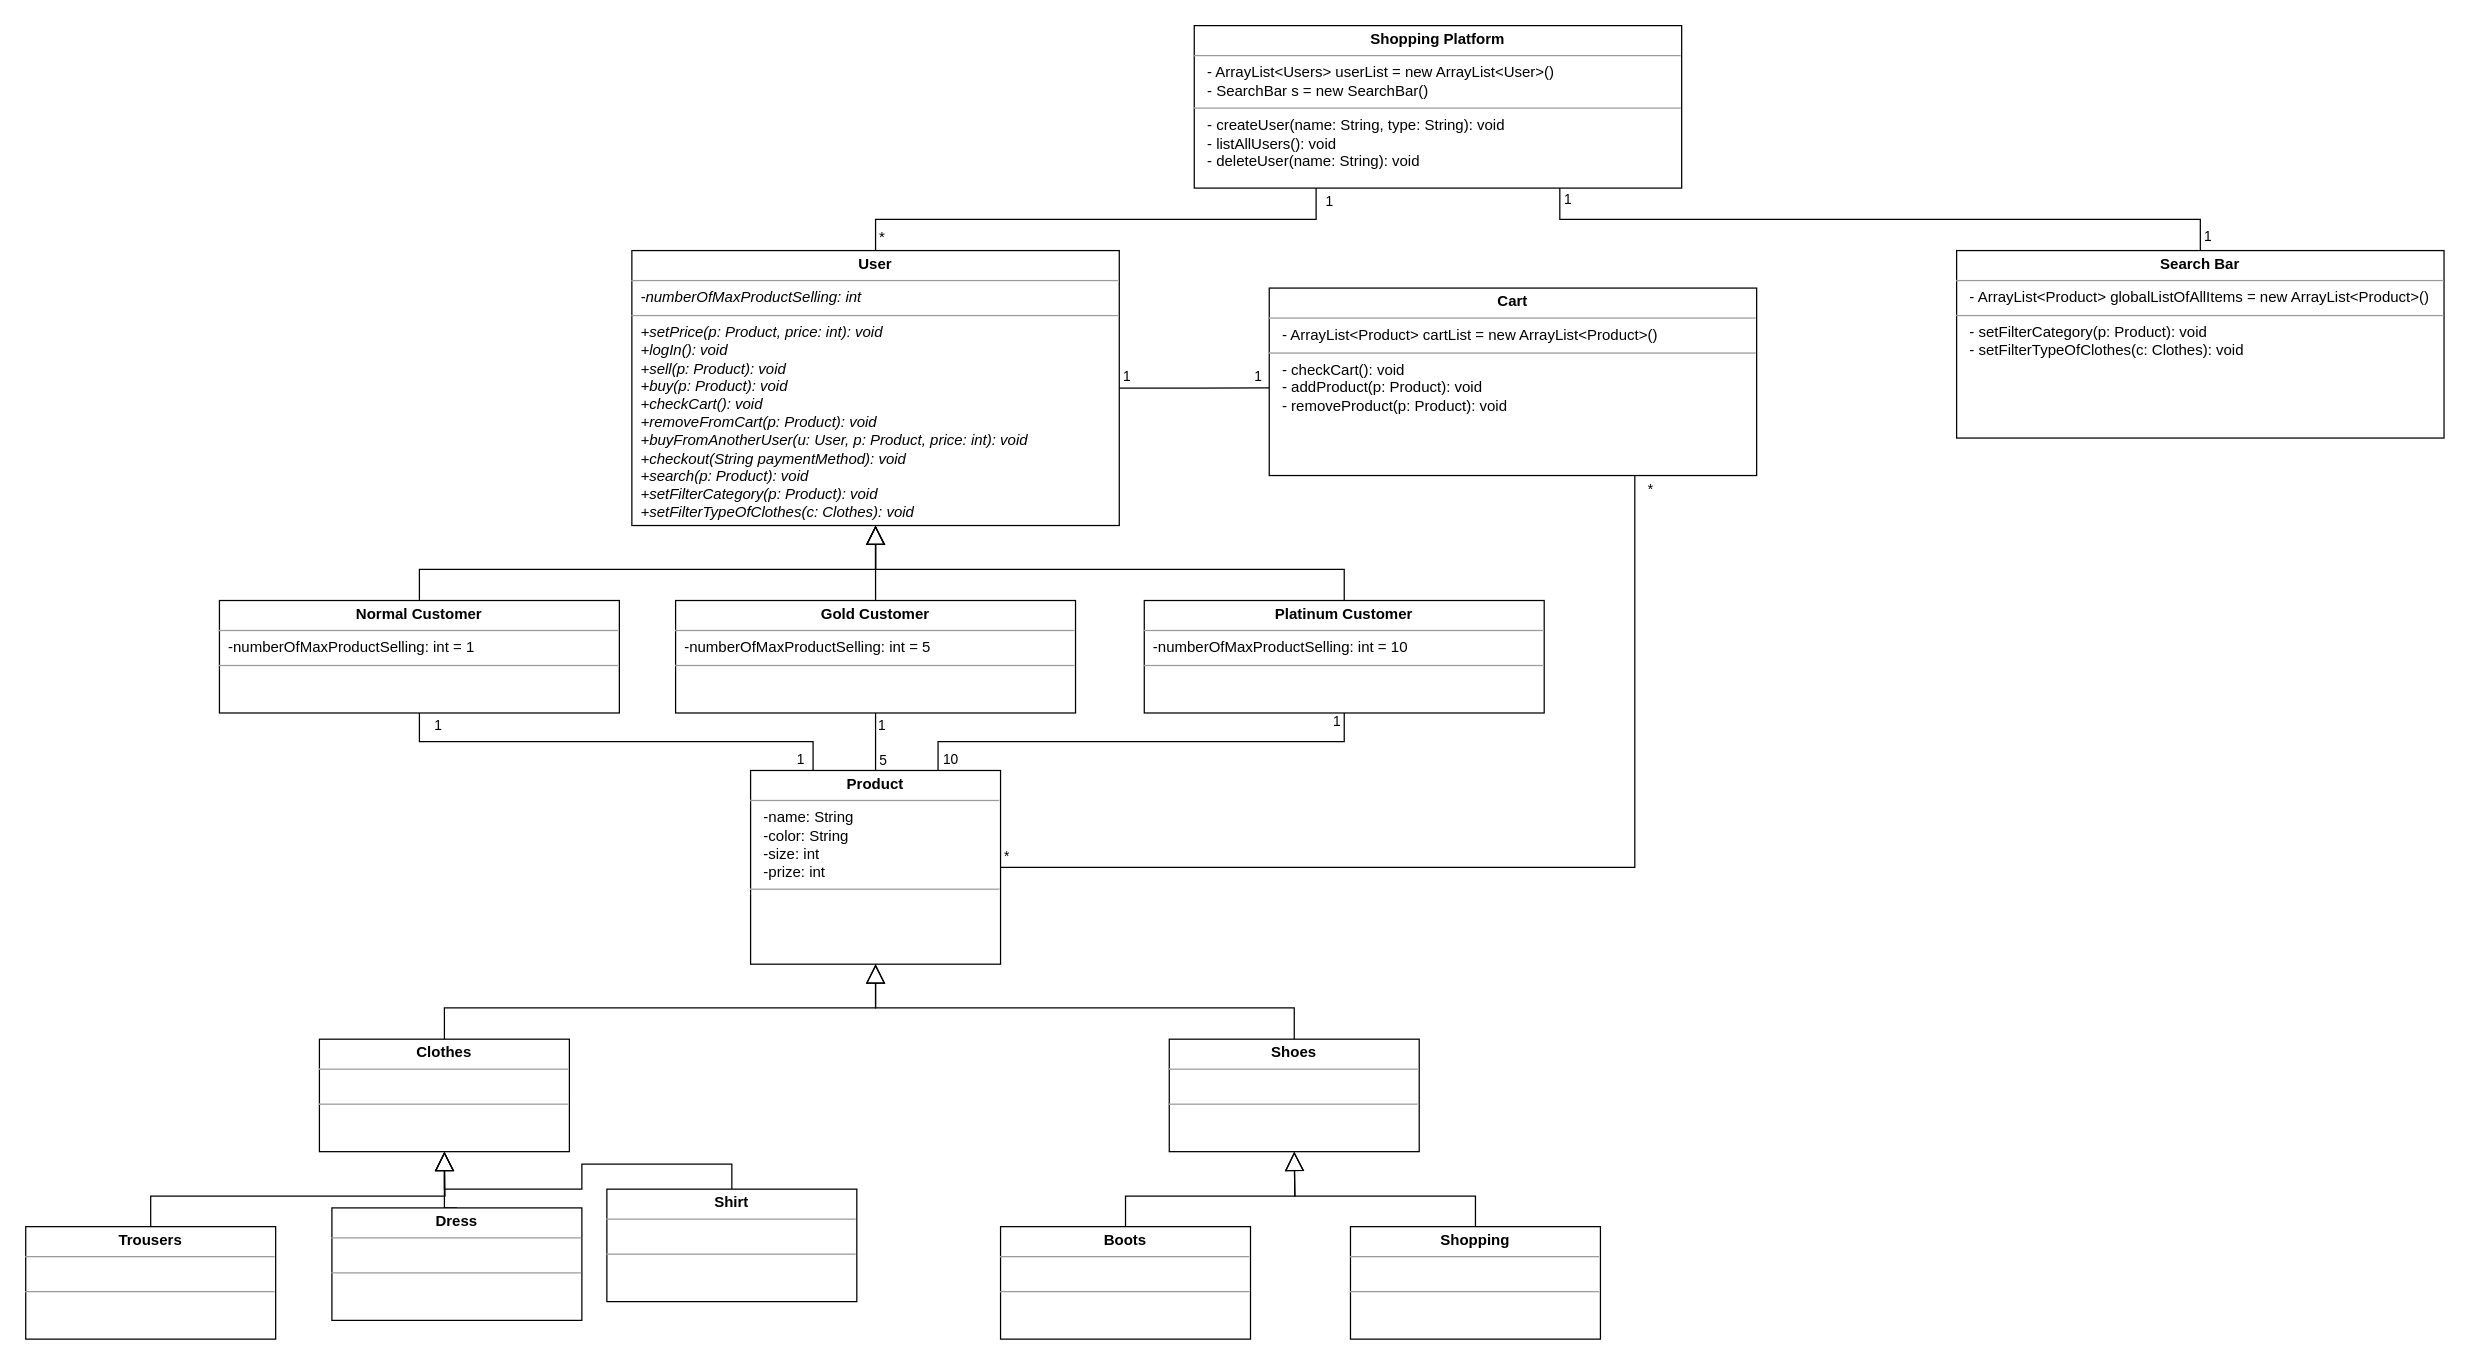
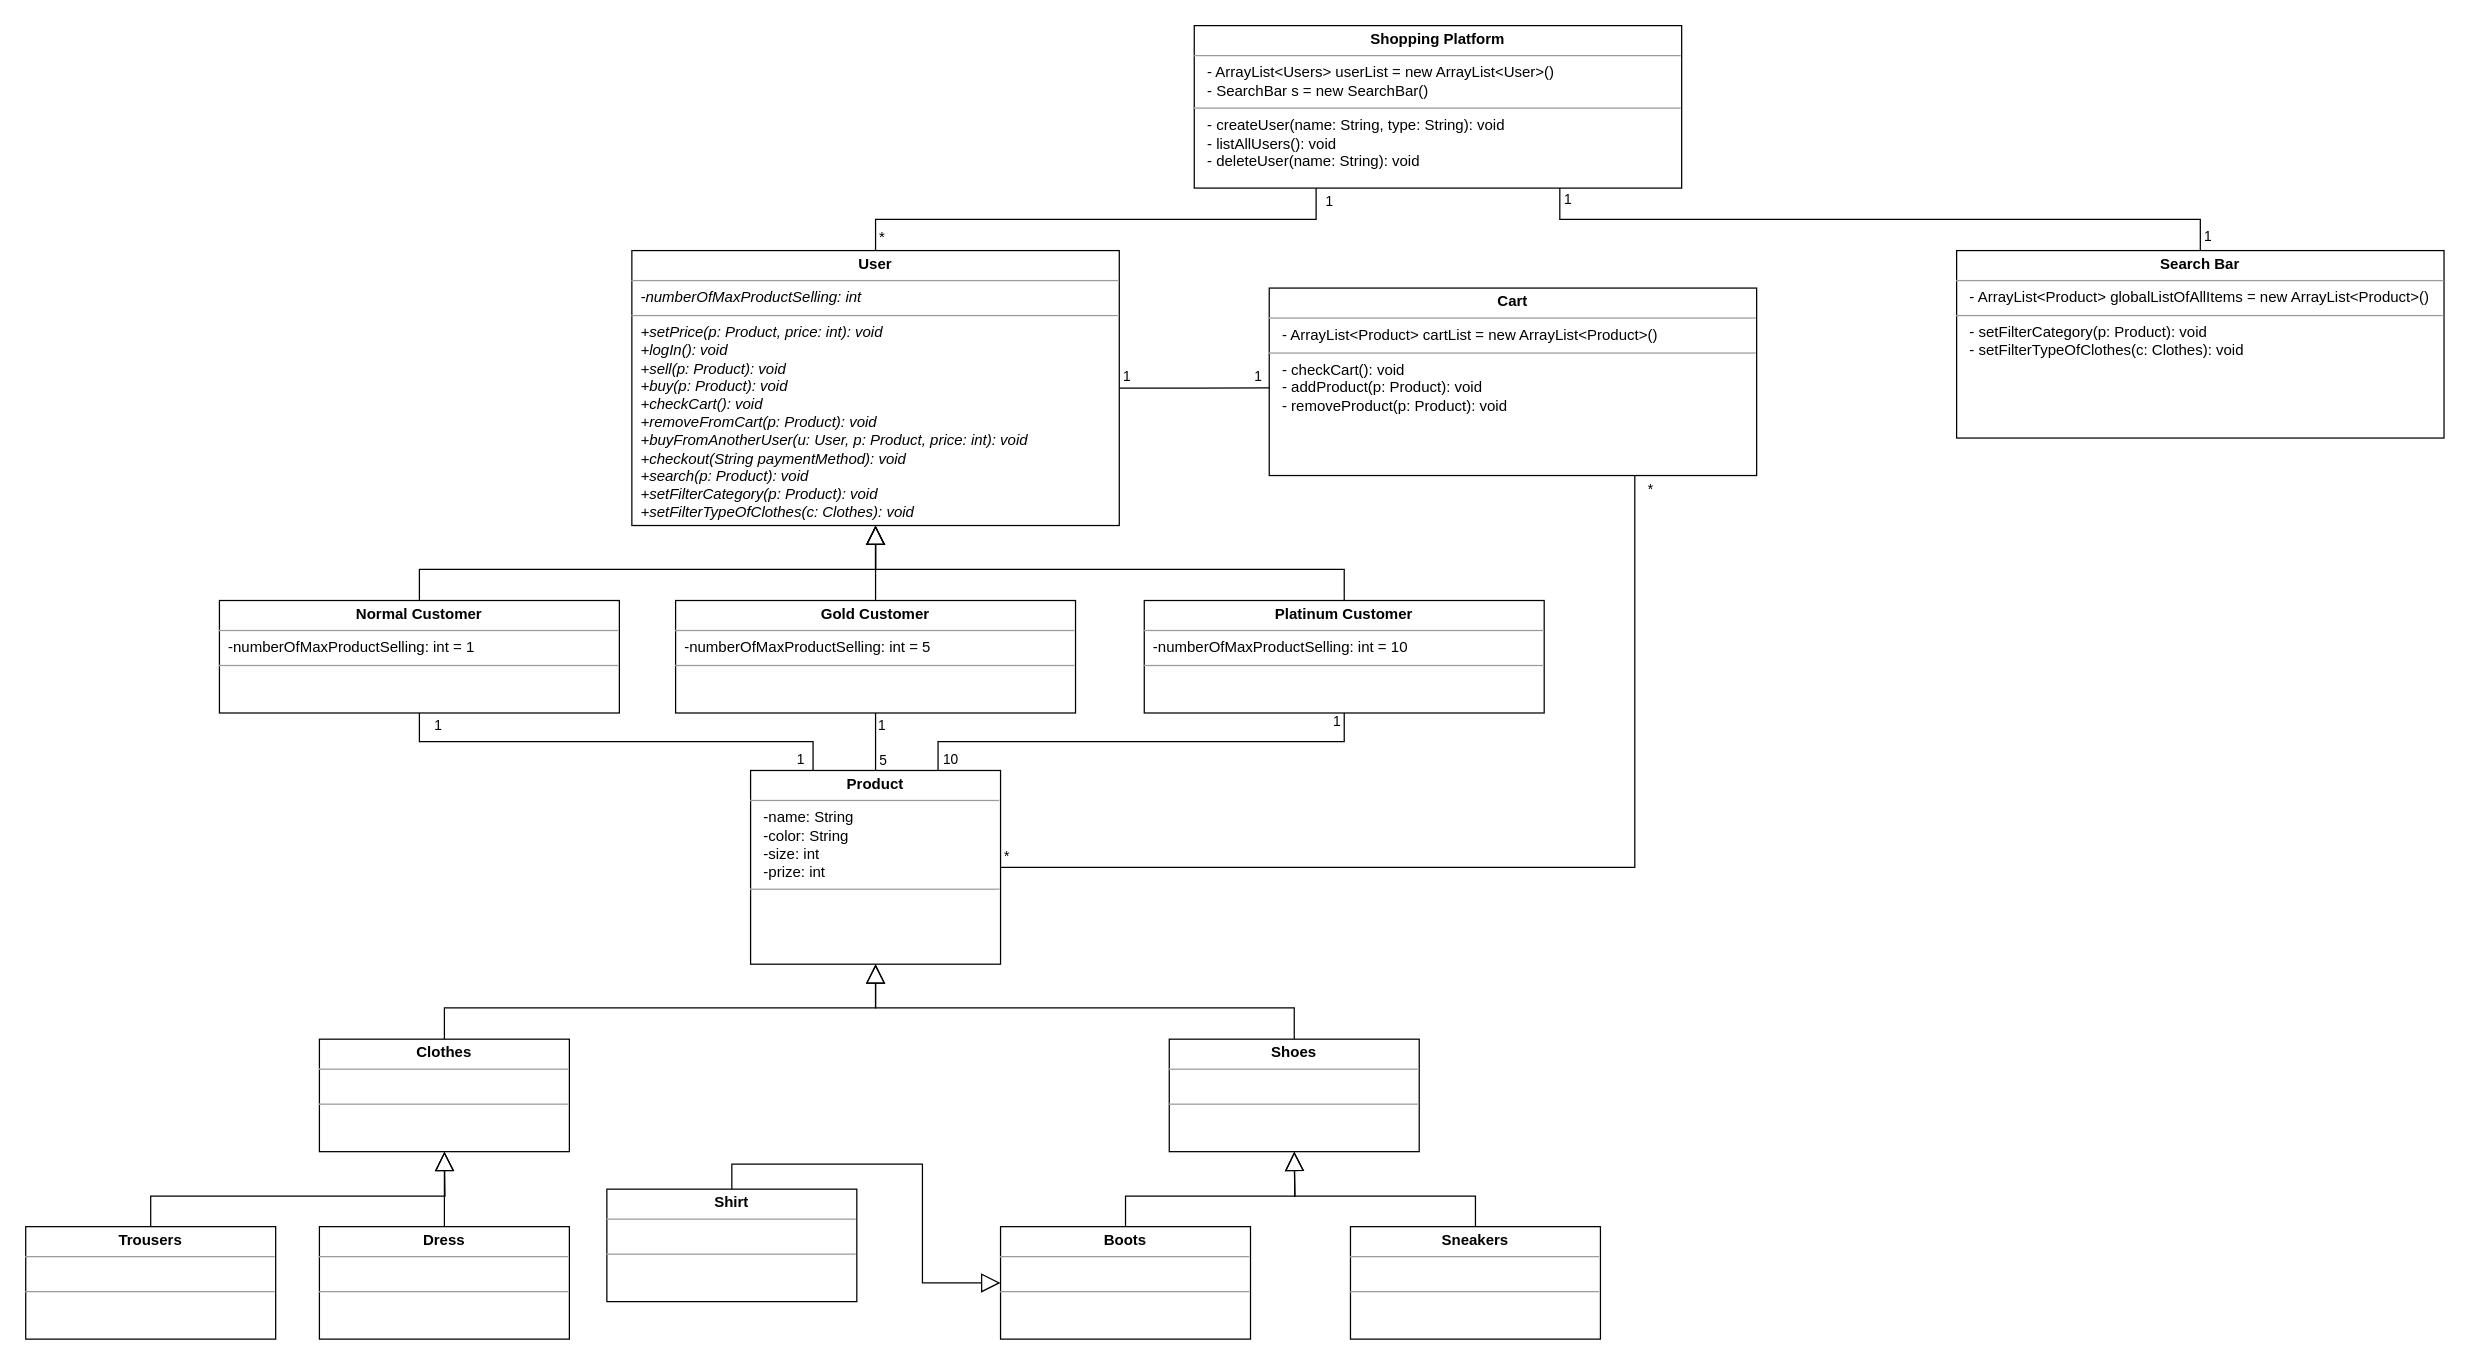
edge "Shirt" -> "Clothes": now "Shirt" -> "Boots"
node "Shopping": label "Shopping" -> "Sneakers"
node "Dress": moved (457, 1264) -> (444, 1283)
